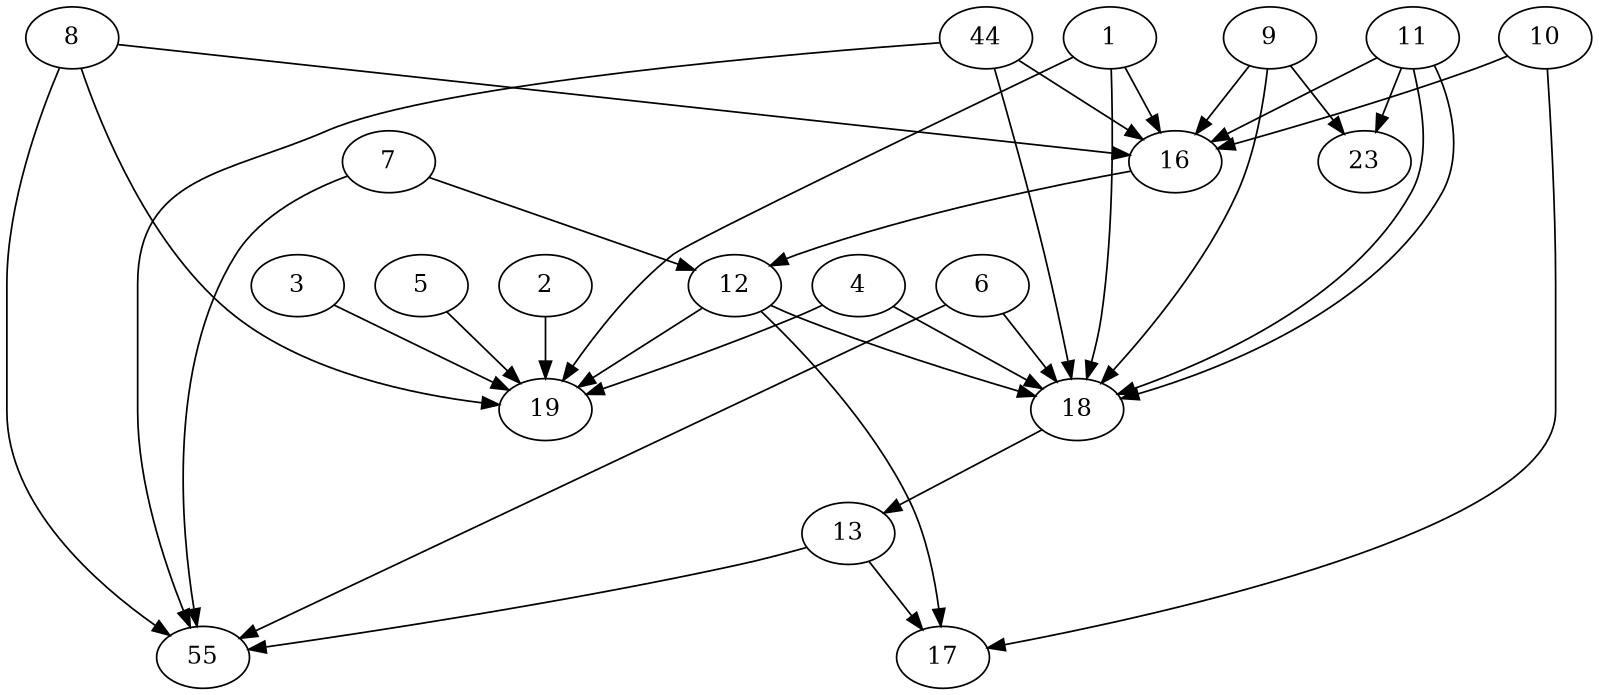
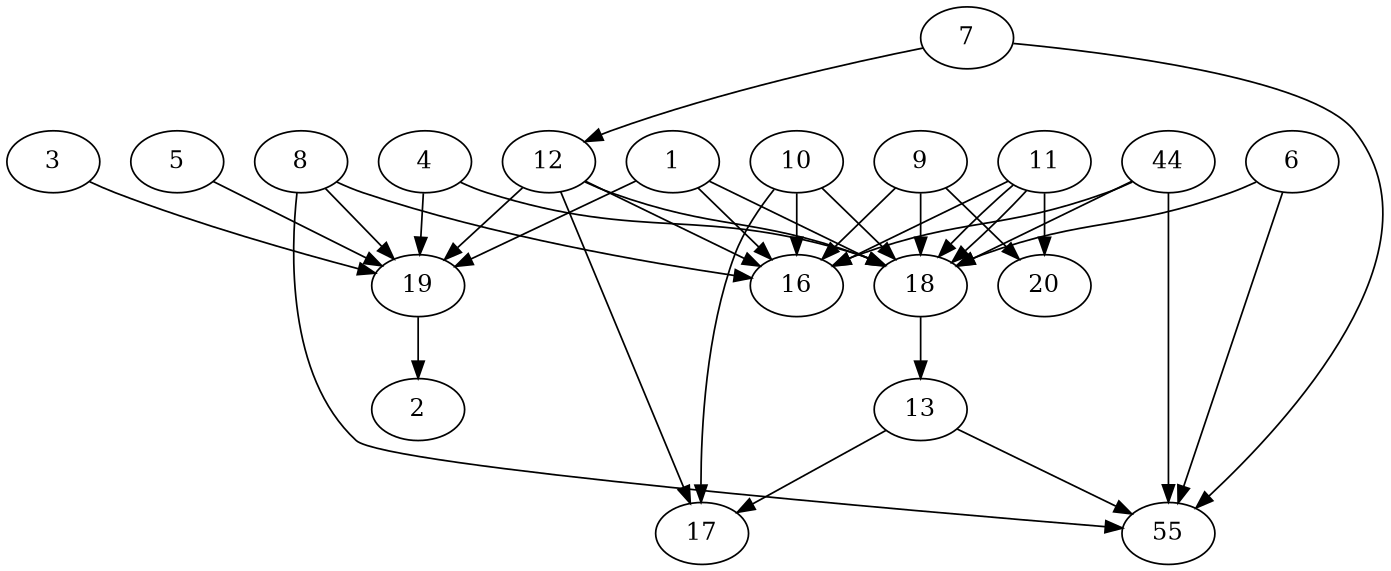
node "23": label "23" -> "20"
edge "16" -> "12": reversed
edge "10" -> "18": added
edge "2" -> "19": reversed
